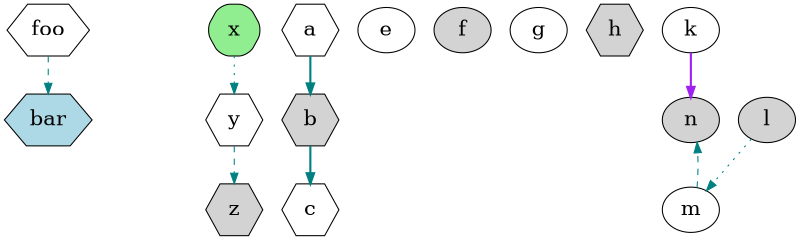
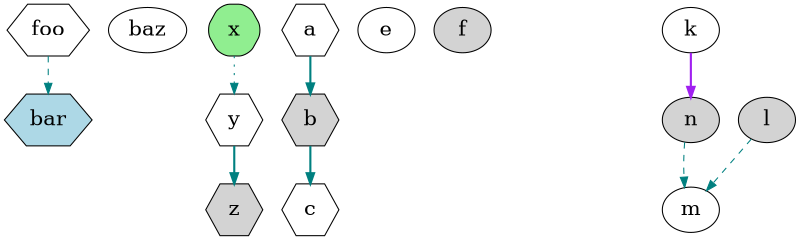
node "baz": added
node "g": removed
node "h": removed
edge "y" -> "z": style dashed -> bold
edge "l" -> "m": style dotted -> dashed
edge "m" -> "n": reversed
